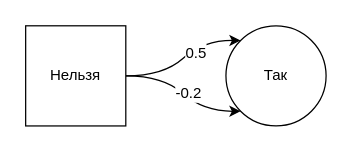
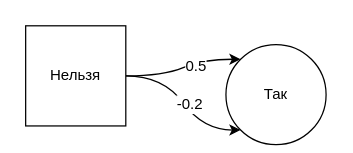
node "Так": moved (276, 76) -> (276, 94)
